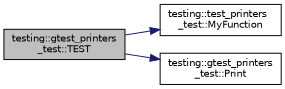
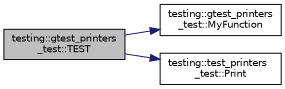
node "testing::test_printers _test::MyFunction": label "testing::test_printers _test::MyFunction" -> "testing::gtest_printers _test::MyFunction"
node "testing::gtest_printers _test::Print": label "testing::gtest_printers _test::Print" -> "testing::test_printers _test::Print"
